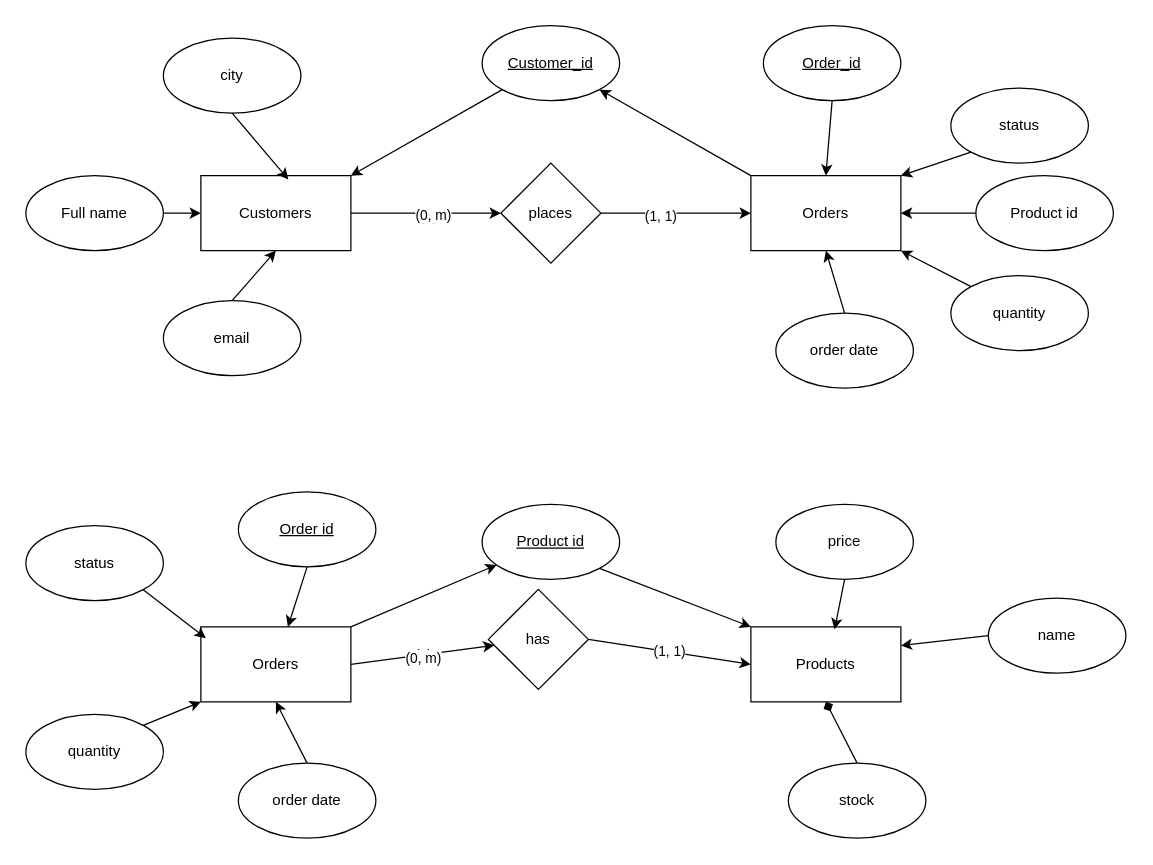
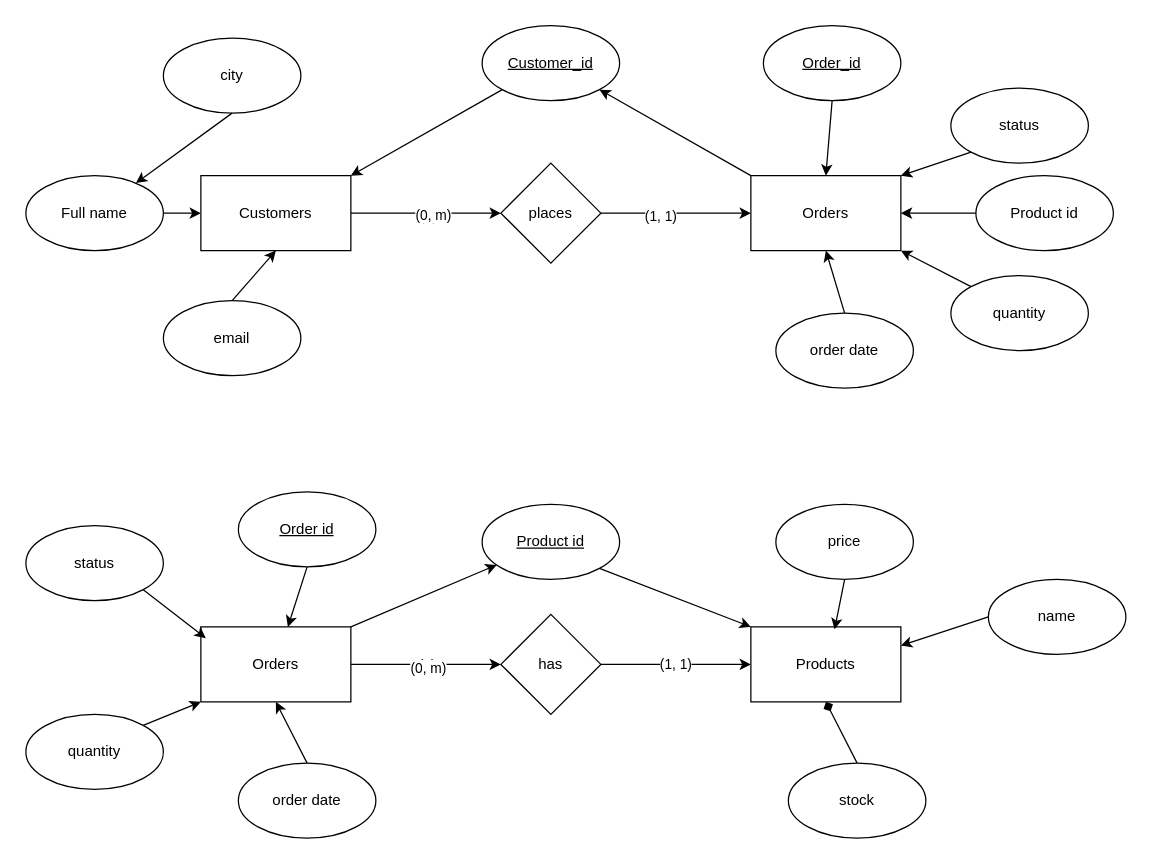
edge "city" -> "Customers": now "city" -> "Full name"
node "name": moved (1057, 636) -> (1057, 617)
node "has": moved (538, 639) -> (551, 664)
